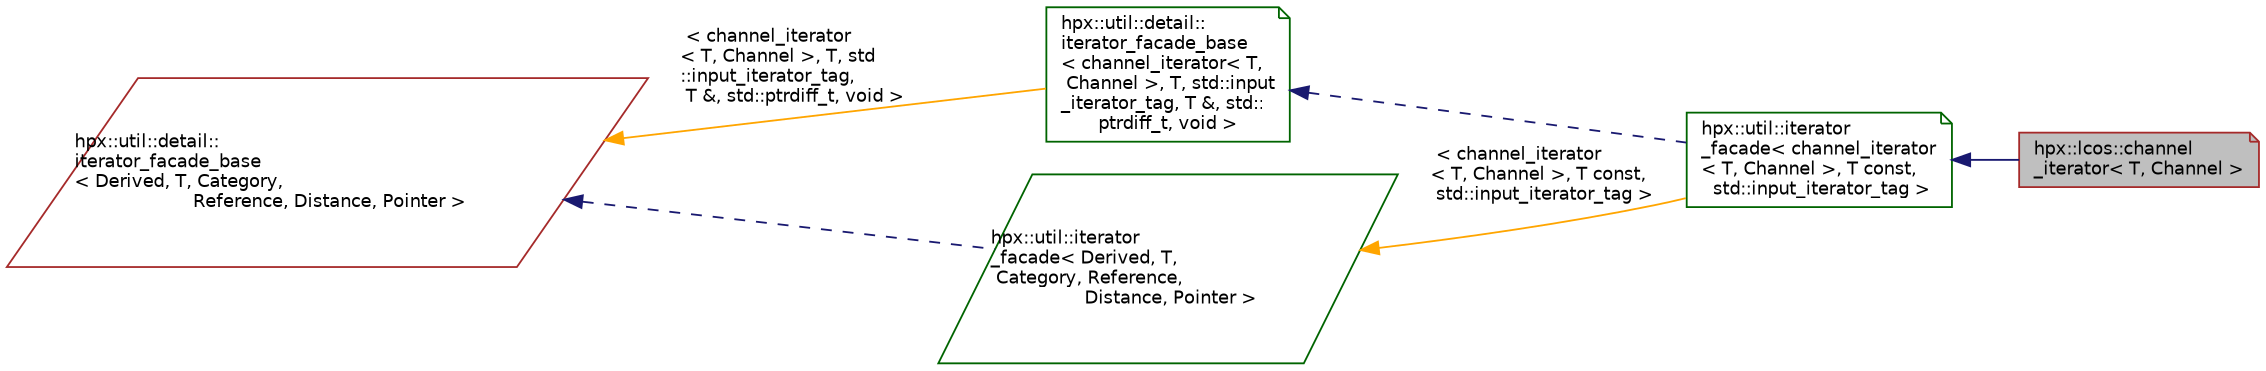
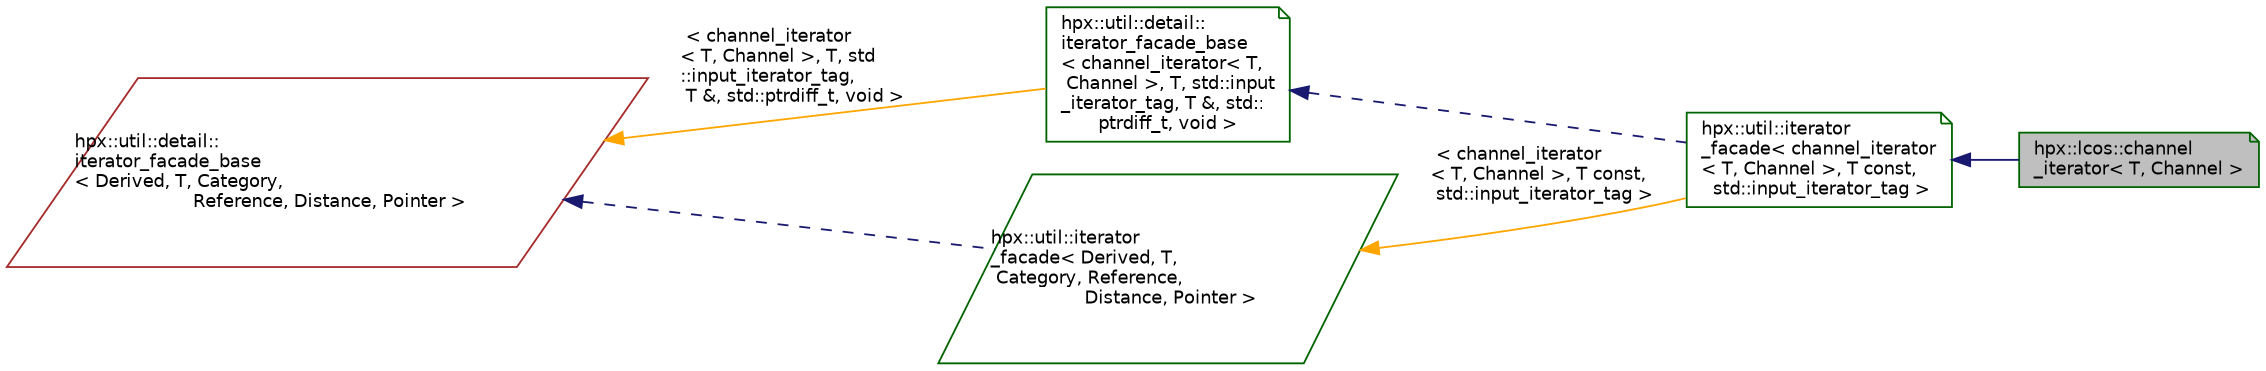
node "hpx::lcos::channel _iterator< T, Channel >": color brown -> darkgreen
